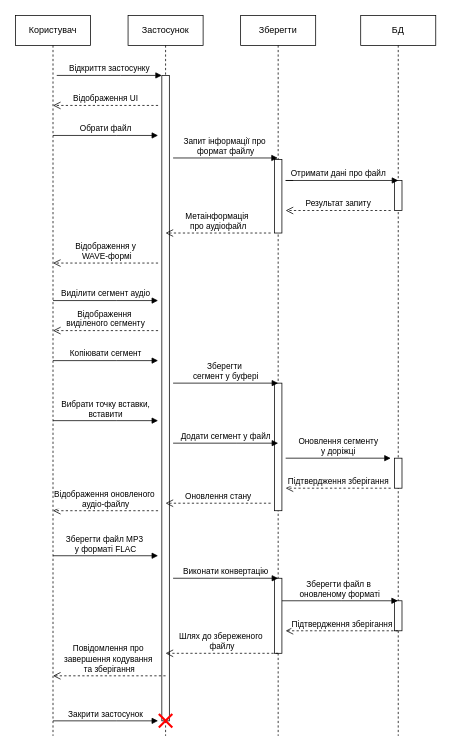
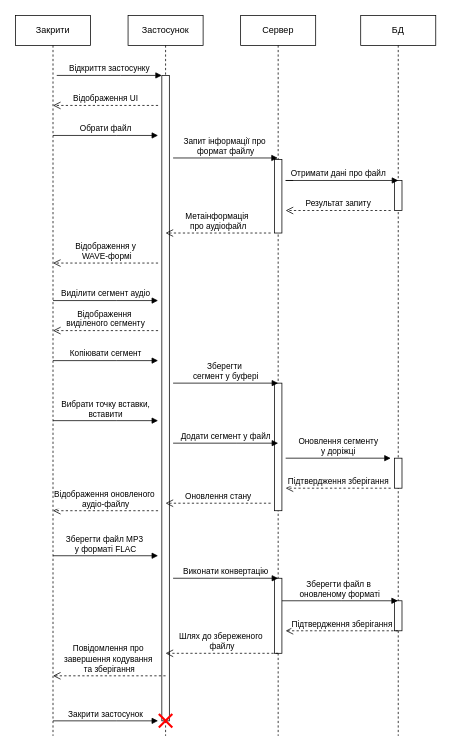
node "Користувач": label "Користувач" -> "Закрити"
node "Зберегти": label "Зберегти" -> "Сервер"
